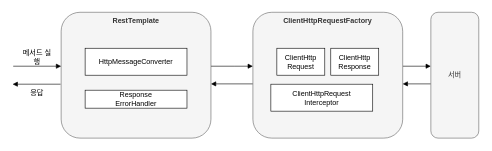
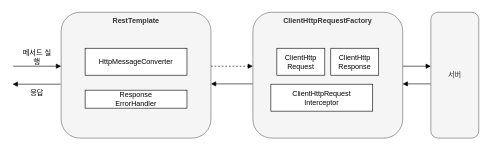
edge "RestTemplate" -> "ClientHttpRequestFactory": style solid -> dashed
